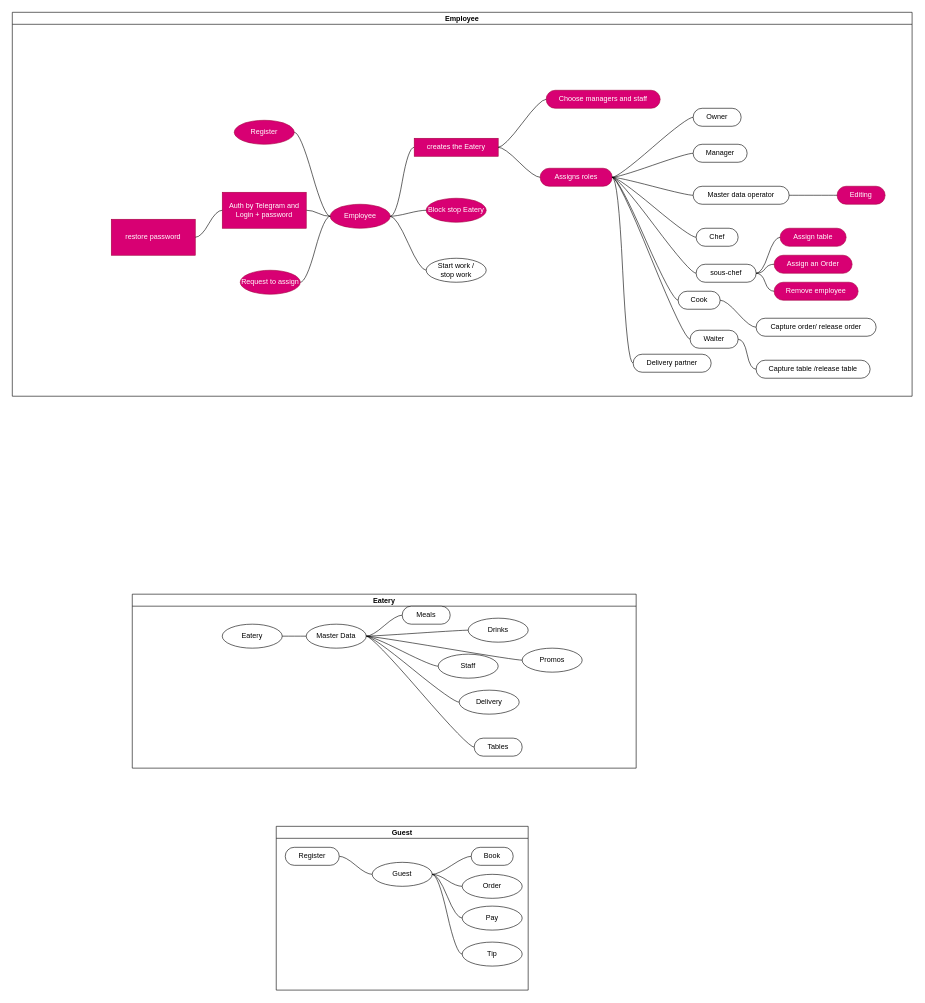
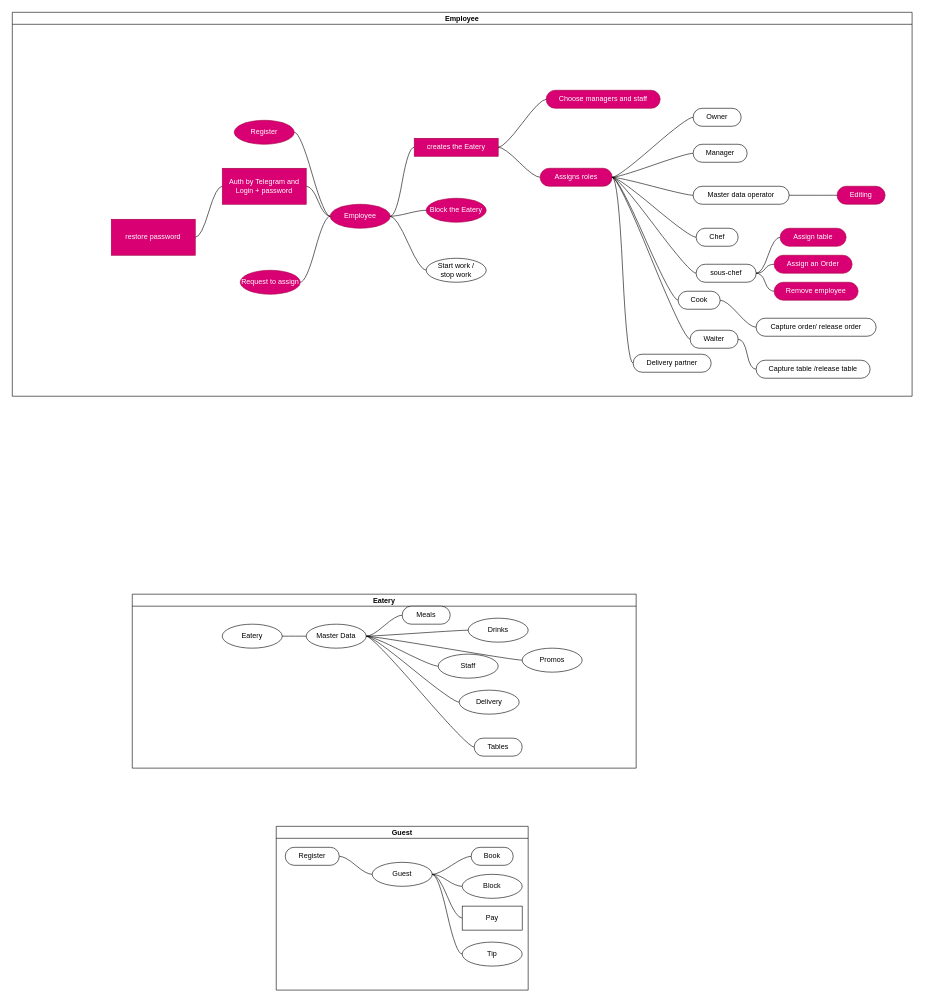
node "Auth by Telegram and Login + password": moved (264, 210) -> (264, 186)
node "Block stop Eatery": label "Block stop Eatery" -> "Block the Eatery"
node "Order": label "Order" -> "Block"
node "Pay": shape ellipse -> rectangle
